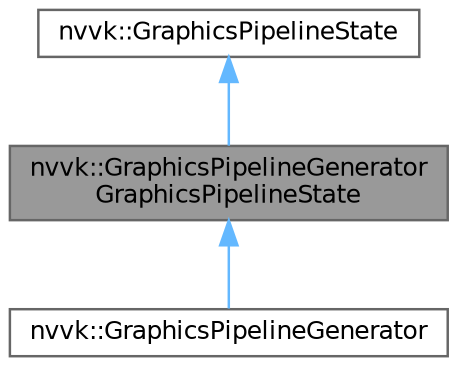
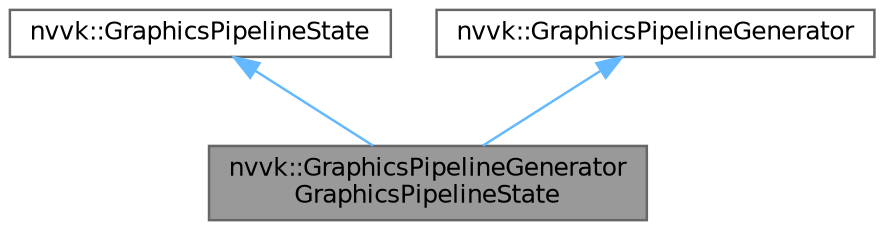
edge "nvvk::GraphicsPipelineGenerator" -> "nvvk::GraphicsPipelineGenerator GraphicsPipelineState": reversed
